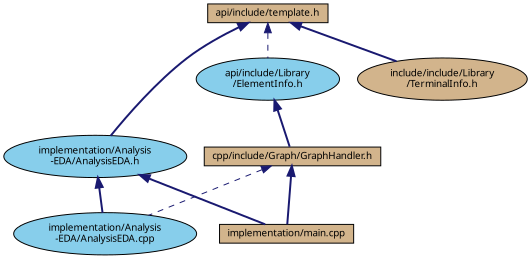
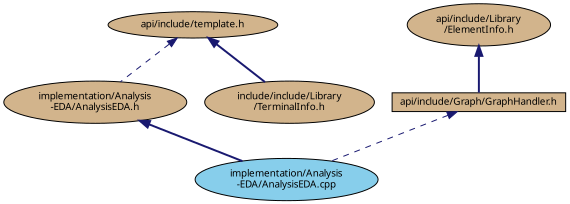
node "api/include/template.h": shape box -> ellipse
edge "api/include/Library /ElementInfo.h" -> "api/include/template.h": removed
edge "implementation/Analysis -EDA/AnalysisEDA.h" -> "api/include/template.h": style bold -> dashed
node "api/include/Library /ElementInfo.h": fillcolor skyblue -> tan
node "implementation/Analysis -EDA/AnalysisEDA.h": fillcolor skyblue -> tan
node "cpp/include/Graph/GraphHandler.h": label "cpp/include/Graph/GraphHandler.h" -> "api/include/Graph/GraphHandler.h"
node "implementation/main.cpp": removed
